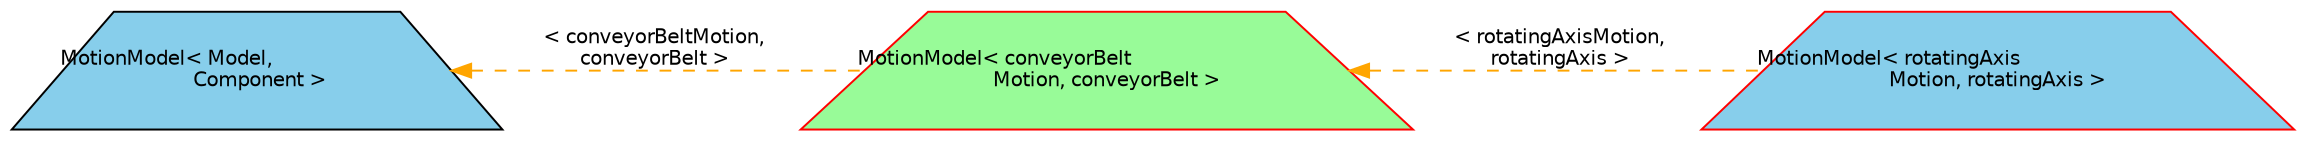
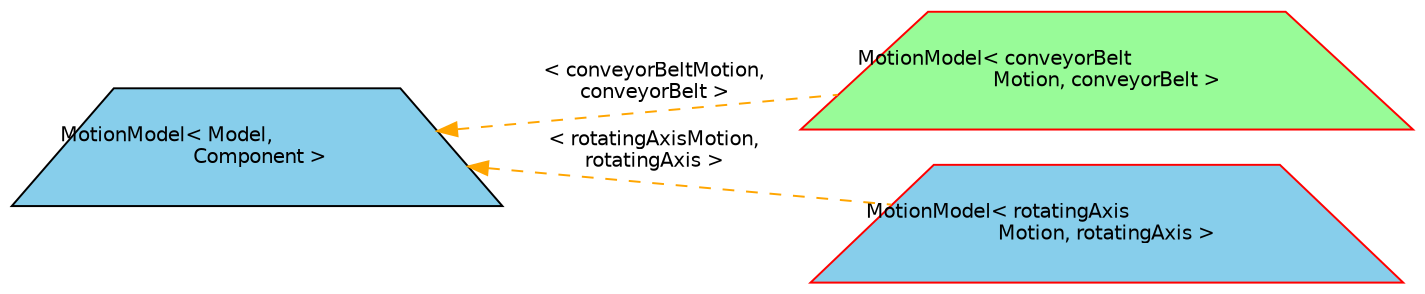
edge "MotionModel< rotatingAxis Motion, rotatingAxis >" -> "MotionModel< conveyorBelt Motion, conveyorBelt >": now "MotionModel< rotatingAxis Motion, rotatingAxis >" -> "MotionModel< Model, Component >"
